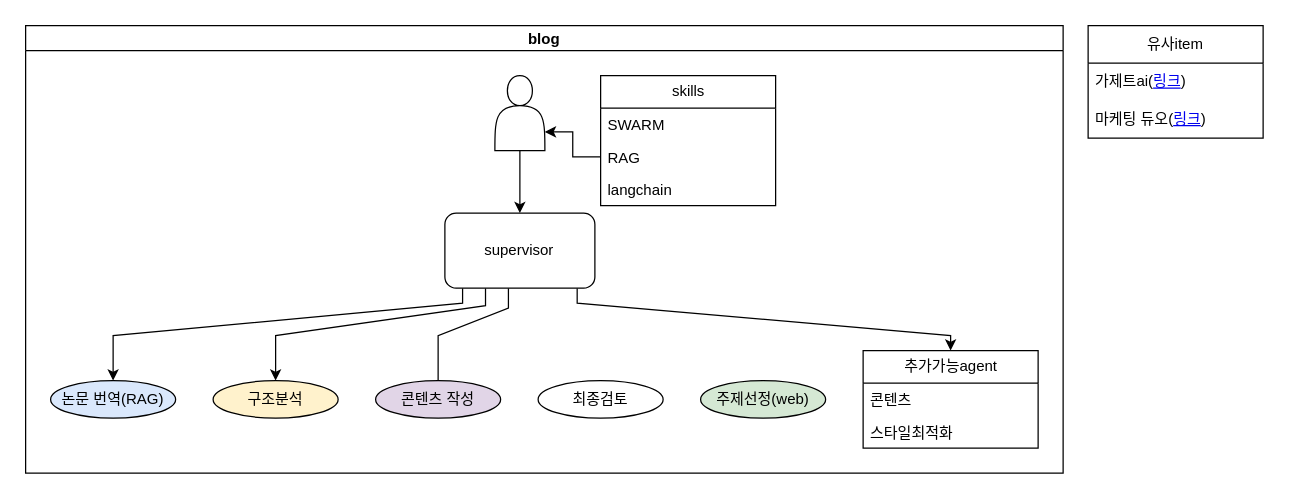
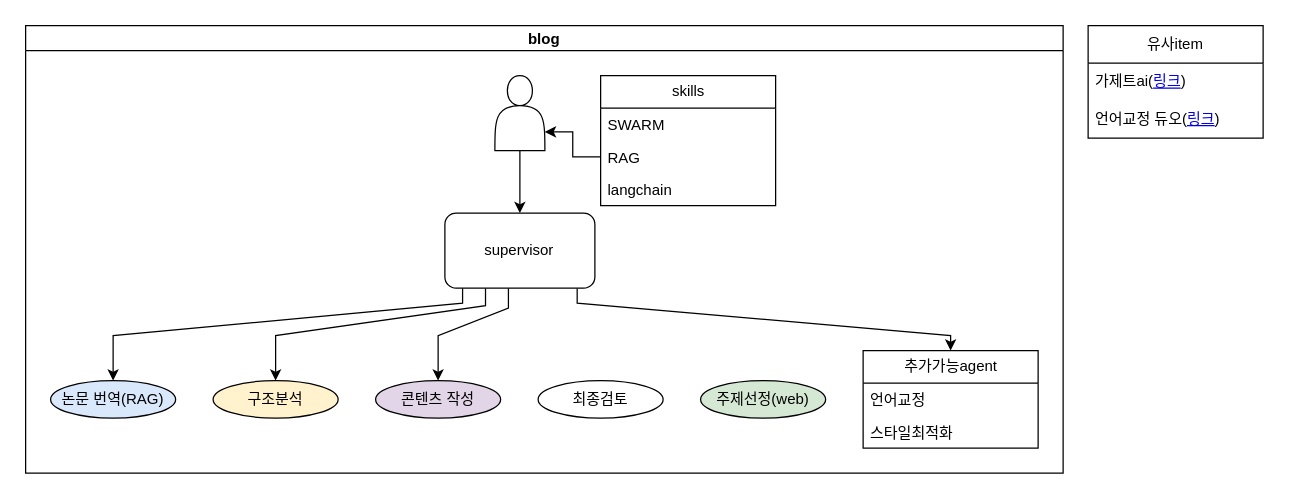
node "마케팅 듀오(링크)": label "마케팅 듀오(링크)" -> "언어교정 듀오(링크)"
edge "supervisor" -- "콘텐츠 작성": arrowhead none -> classic
node "콘텐츠": label "콘텐츠" -> "언어교정"
